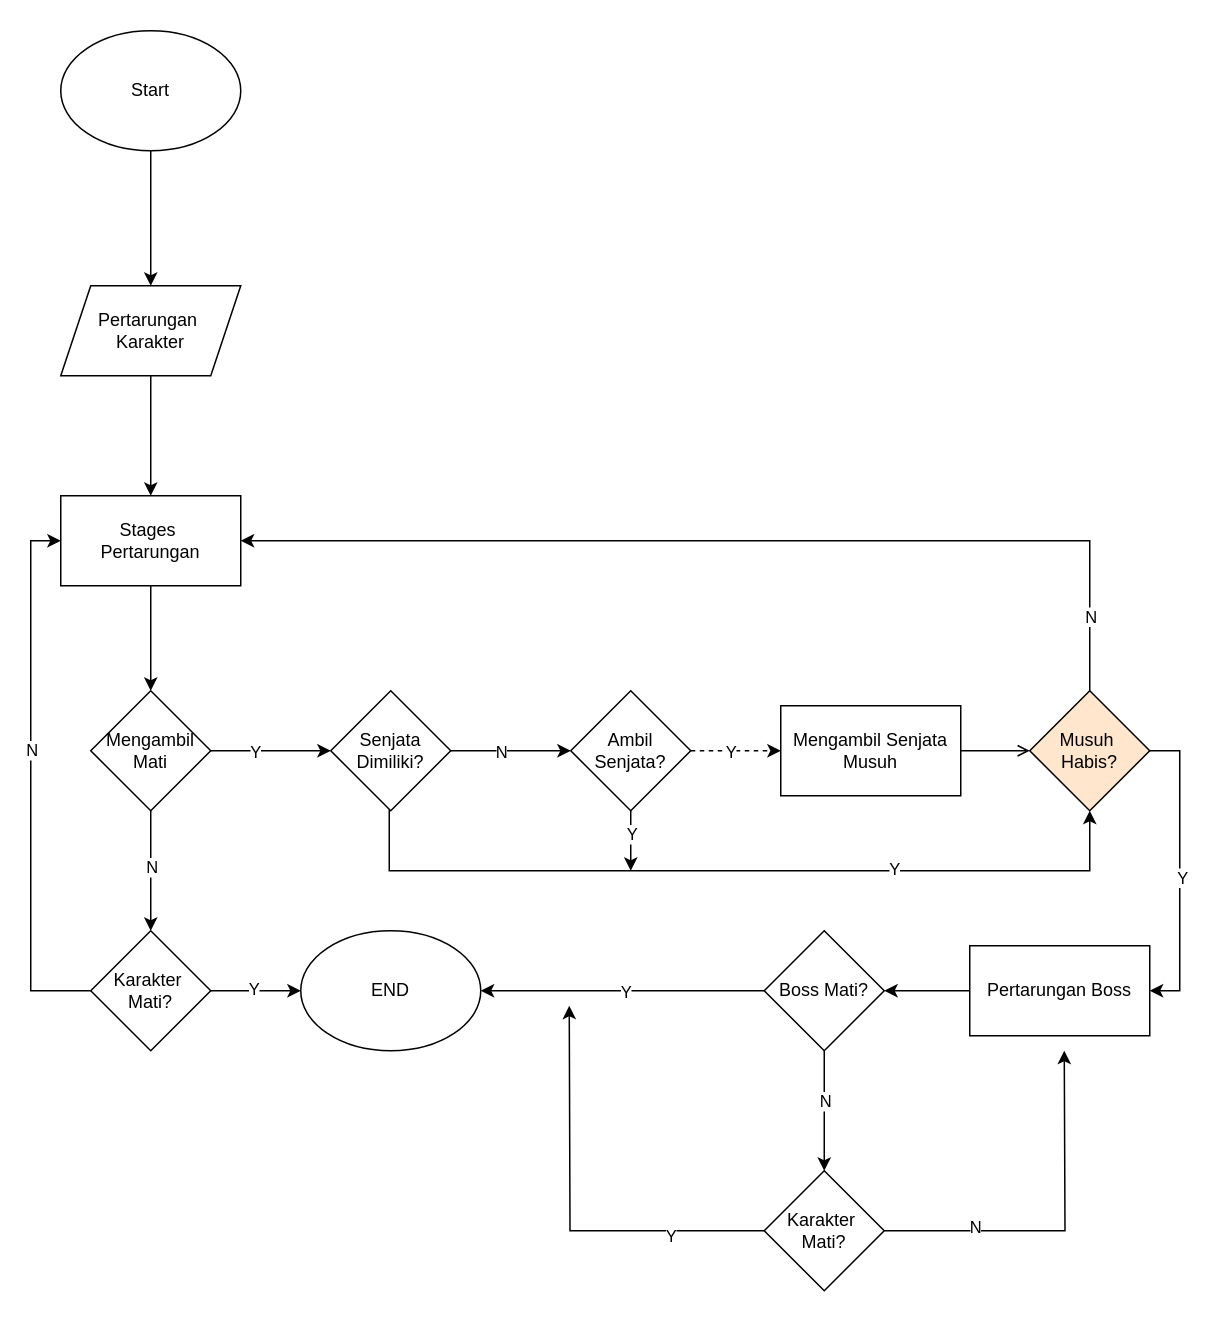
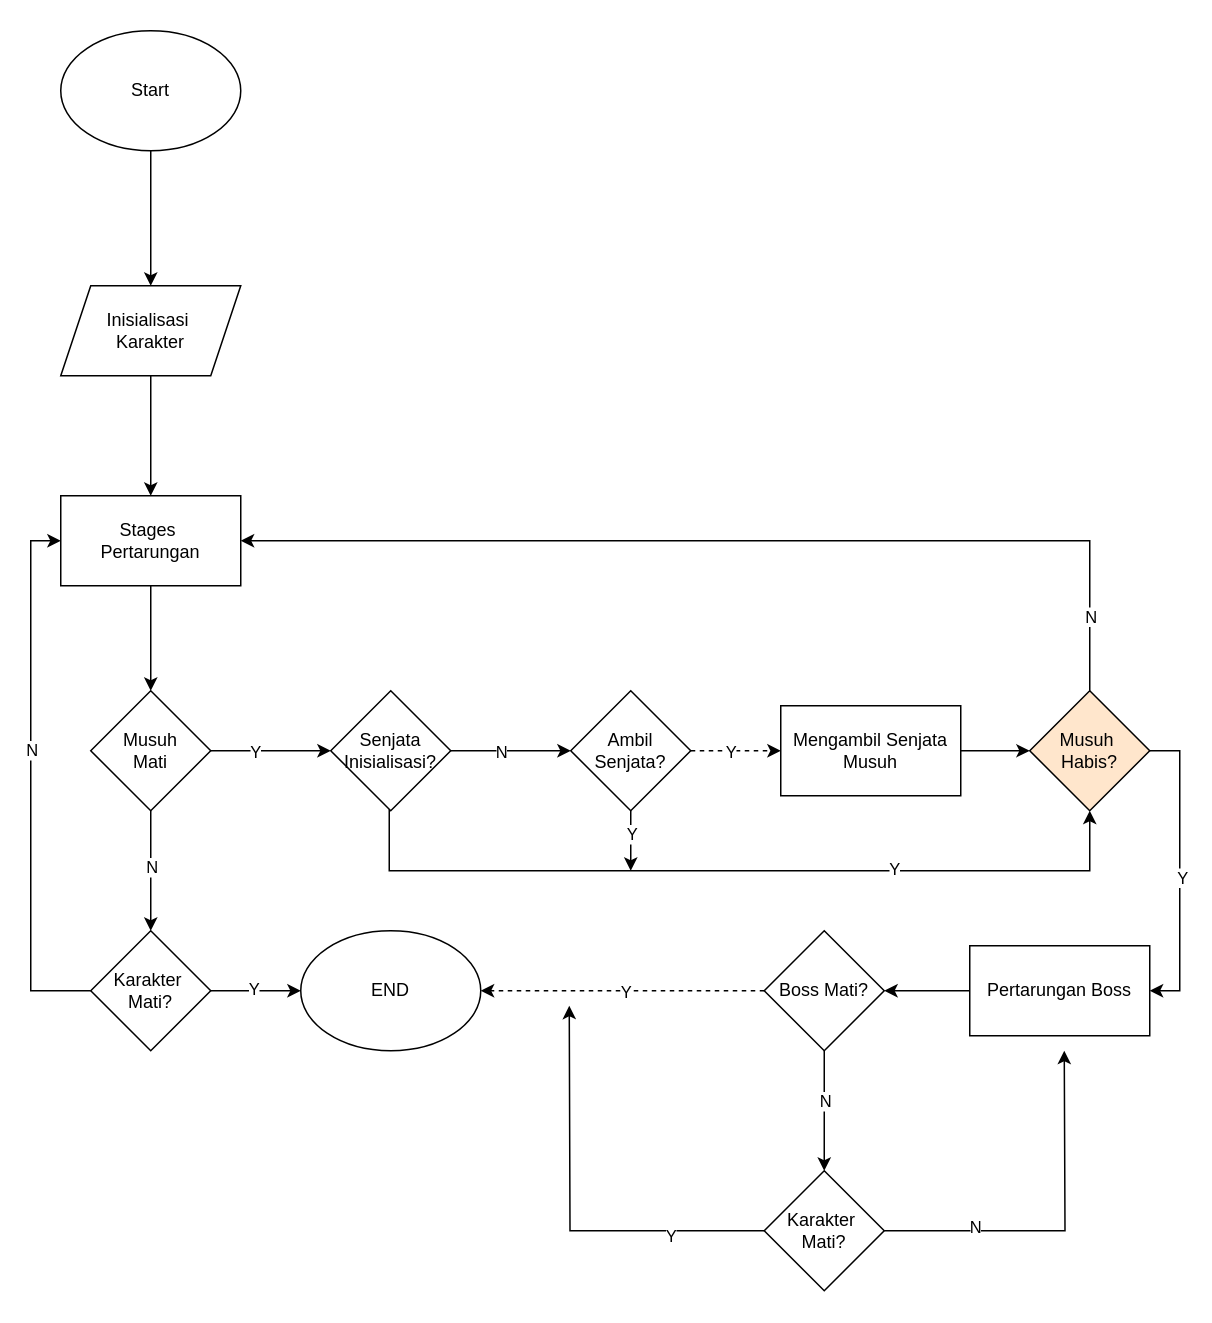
node "Pertarungan Karakter": label "Pertarungan Karakter" -> "Inisialisasi Karakter"
node "Mengambil Mati": label "Mengambil Mati" -> "Musuh Mati"
node "Senjata Dimiliki?": label "Senjata Dimiliki?" -> "Senjata Inisialisasi?"
edge "Mengambil Senjata Musuh" -> "Musuh Habis?": arrowhead open -> classic
edge "Boss Mati?" -> "END": style solid -> dashed
